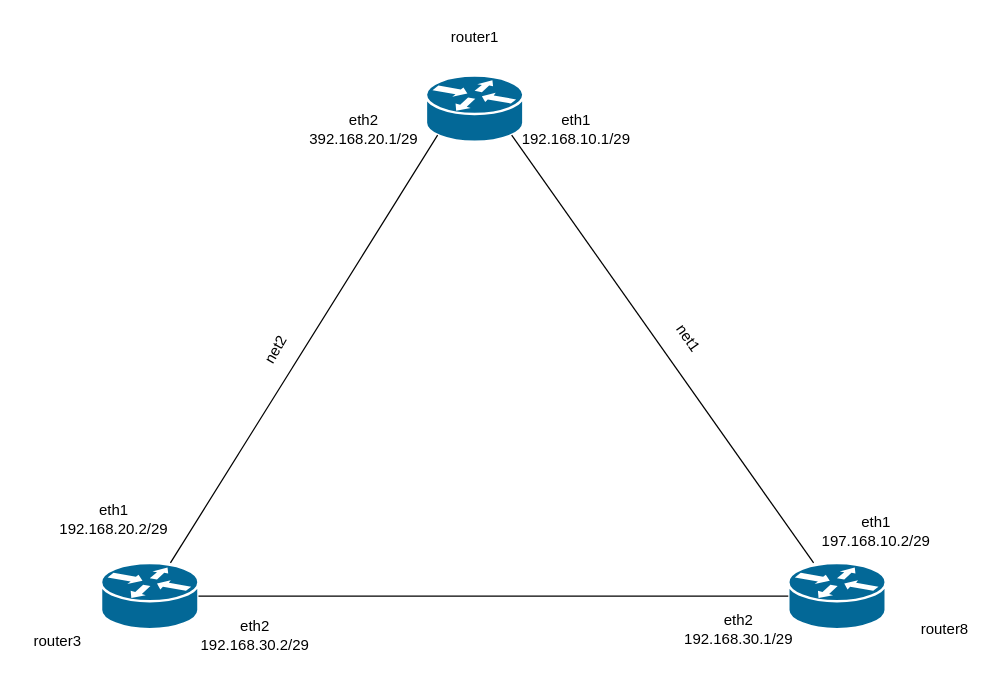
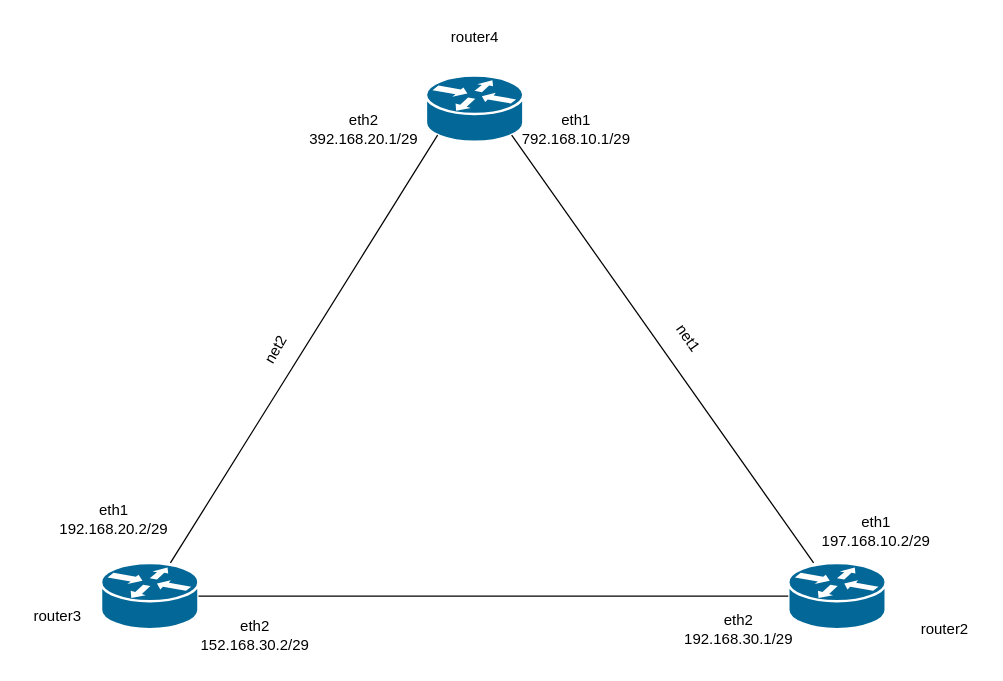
node "router1": label "router1" -> "router4"
node "eth1 192.168.10.1/29": label "eth1 192.168.10.1/29" -> "eth1 792.168.10.1/29"
node "router8": label "router8" -> "router2"
node "eth2 192.168.30.2/29": label "eth2 192.168.30.2/29" -> "eth2 152.168.30.2/29"
node "router3": moved (57, 642) -> (57, 617)
